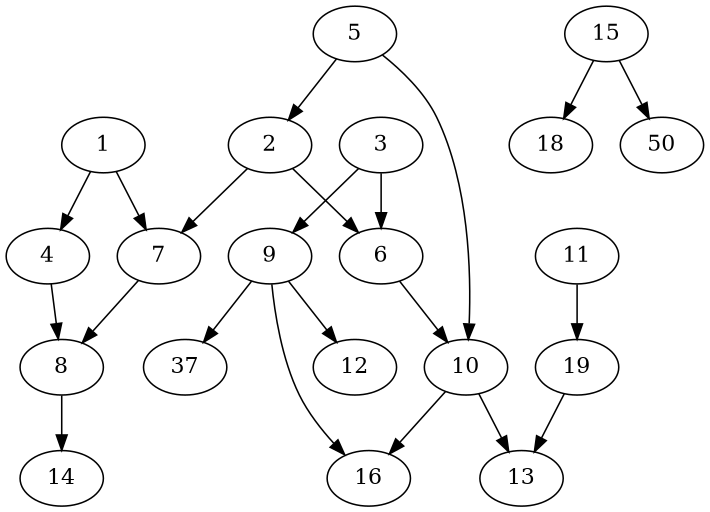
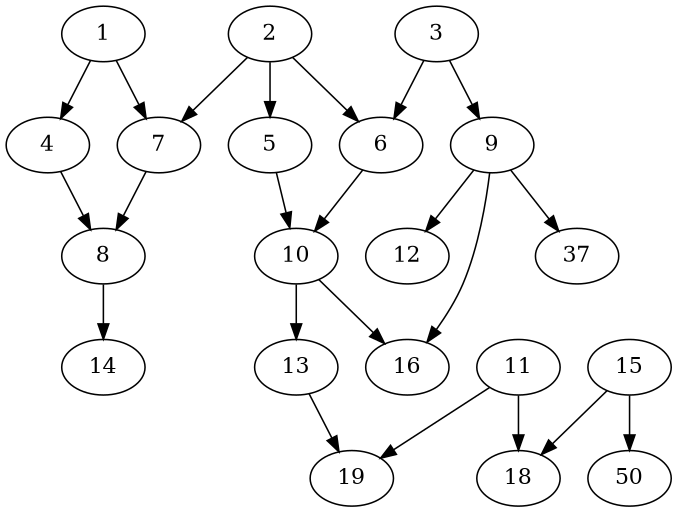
edge "5" -> "2": reversed
edge "11" -> "18": added
edge "19" -> "13": reversed
